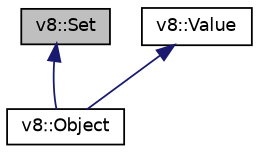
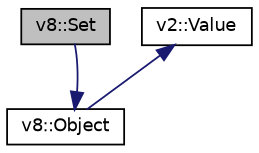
node "v8::Value": label "v8::Value" -> "v2::Value"
edge "v8::Object" -> "v8::Set": reversed
